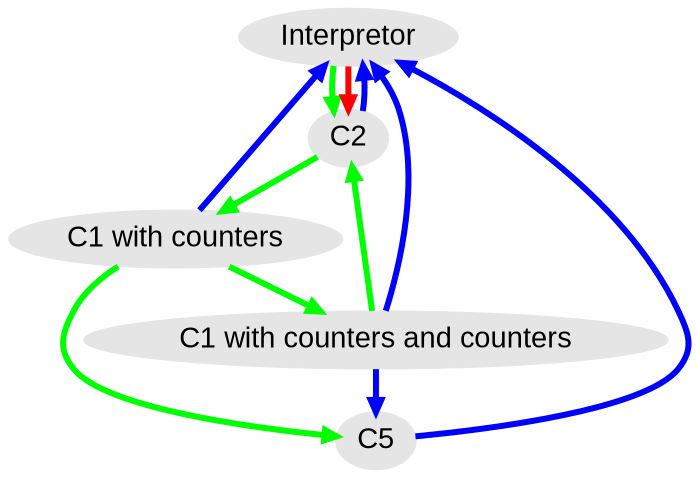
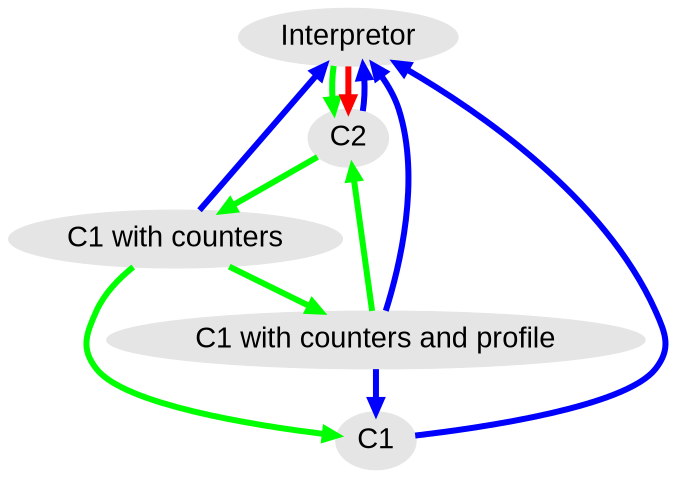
node "C1 with counters and counters": label "C1 with counters and counters" -> "C1 with counters and profile"
node "C5": label "C5" -> "C1"
